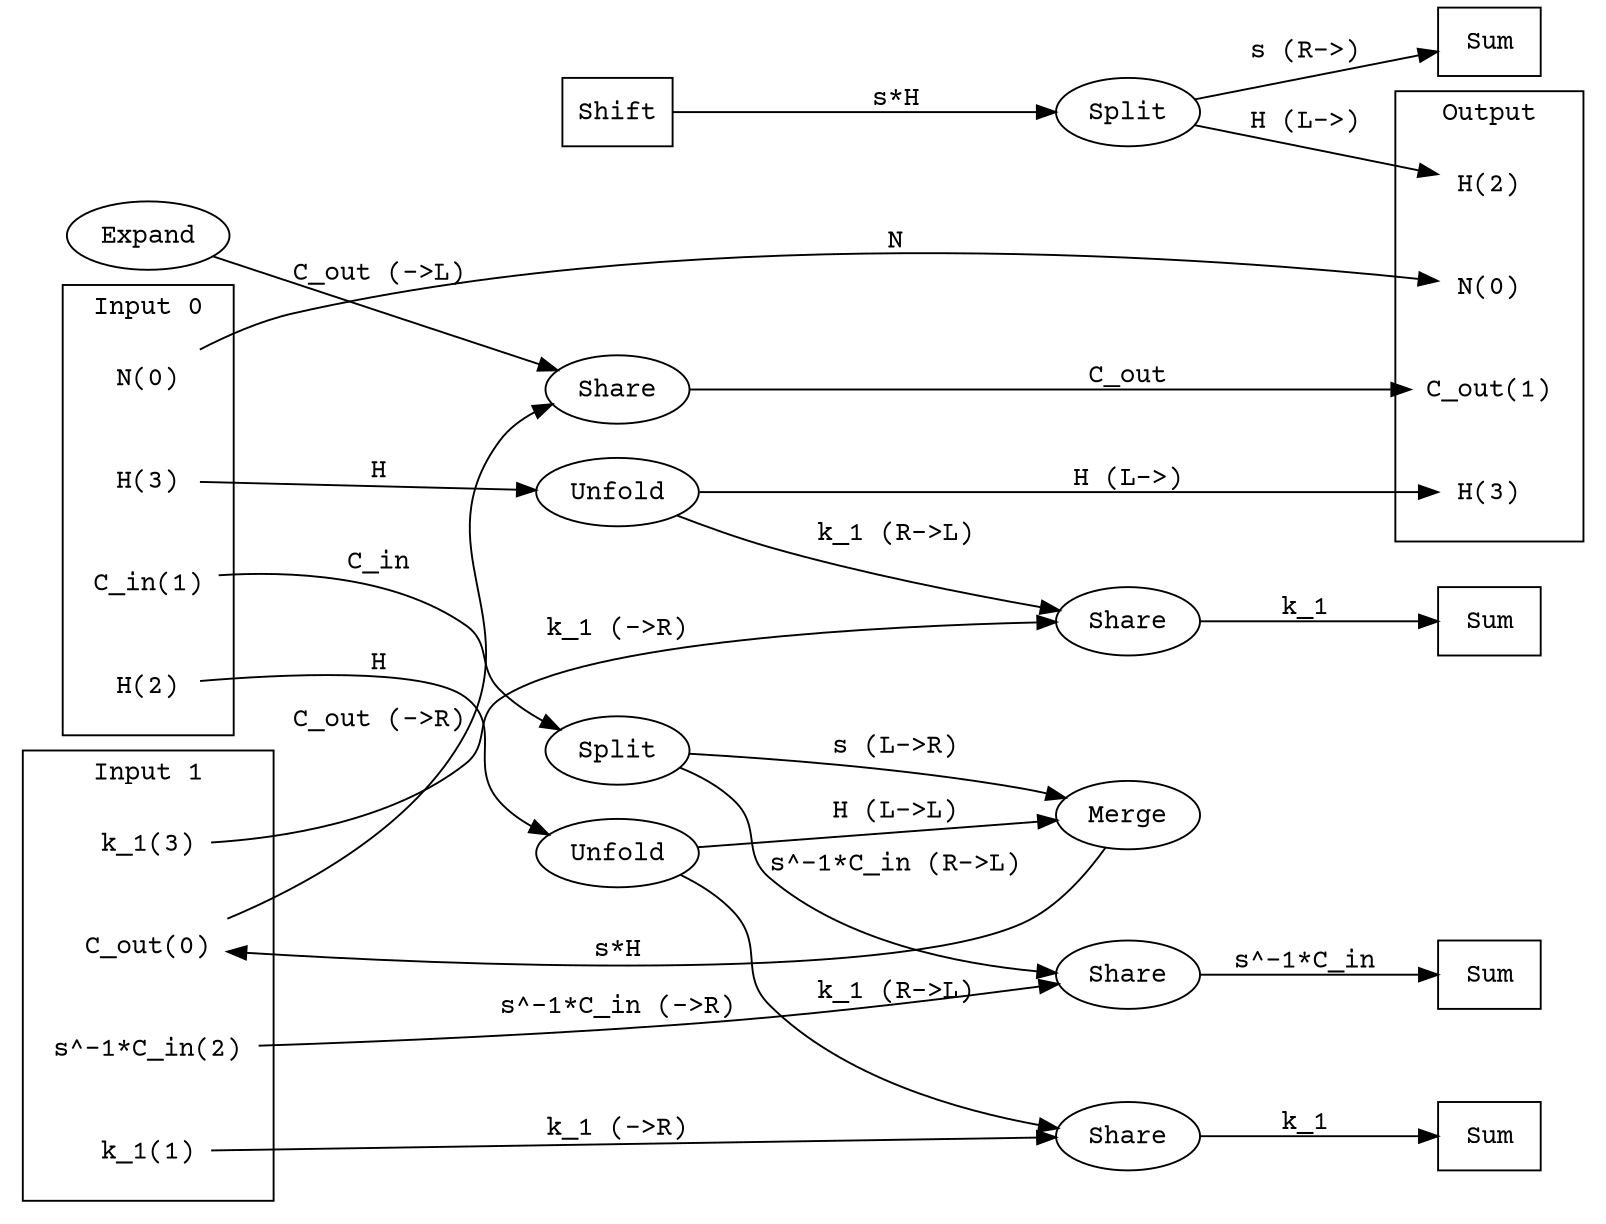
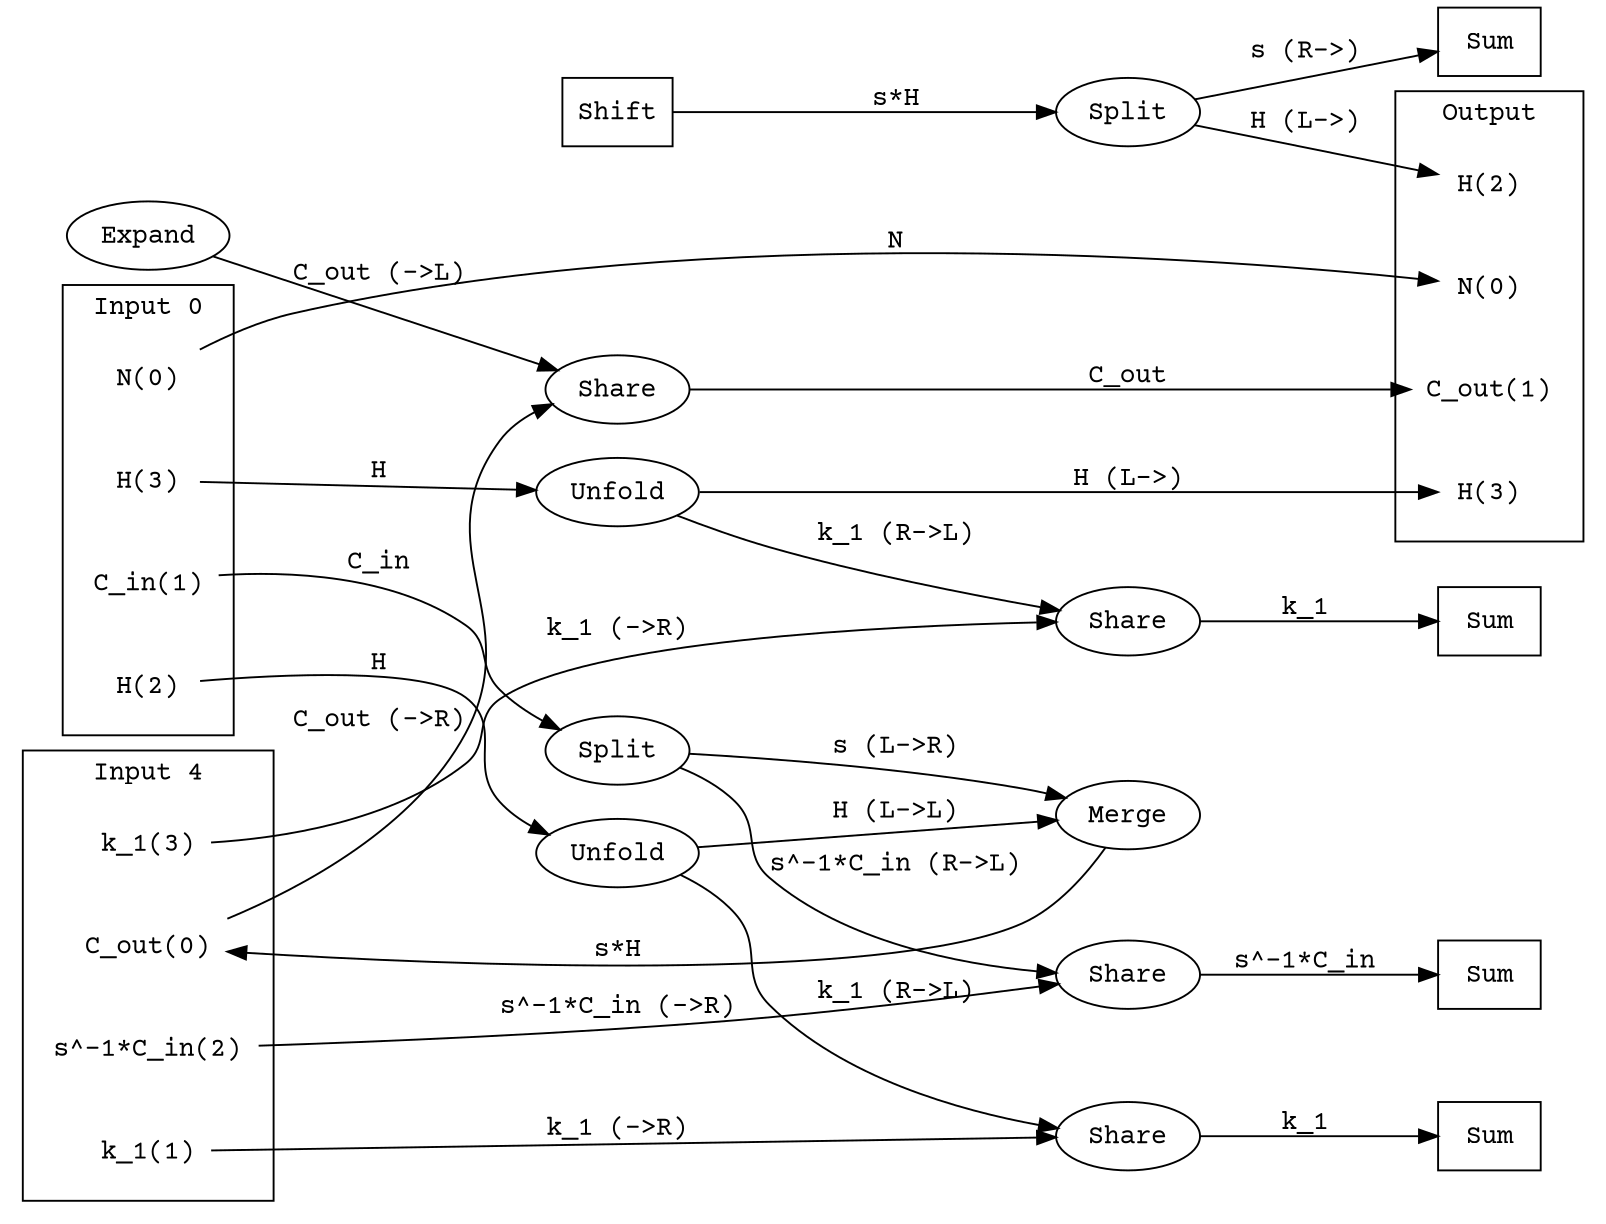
cluster "Input 1": label "Input 1" -> "Input 4"
